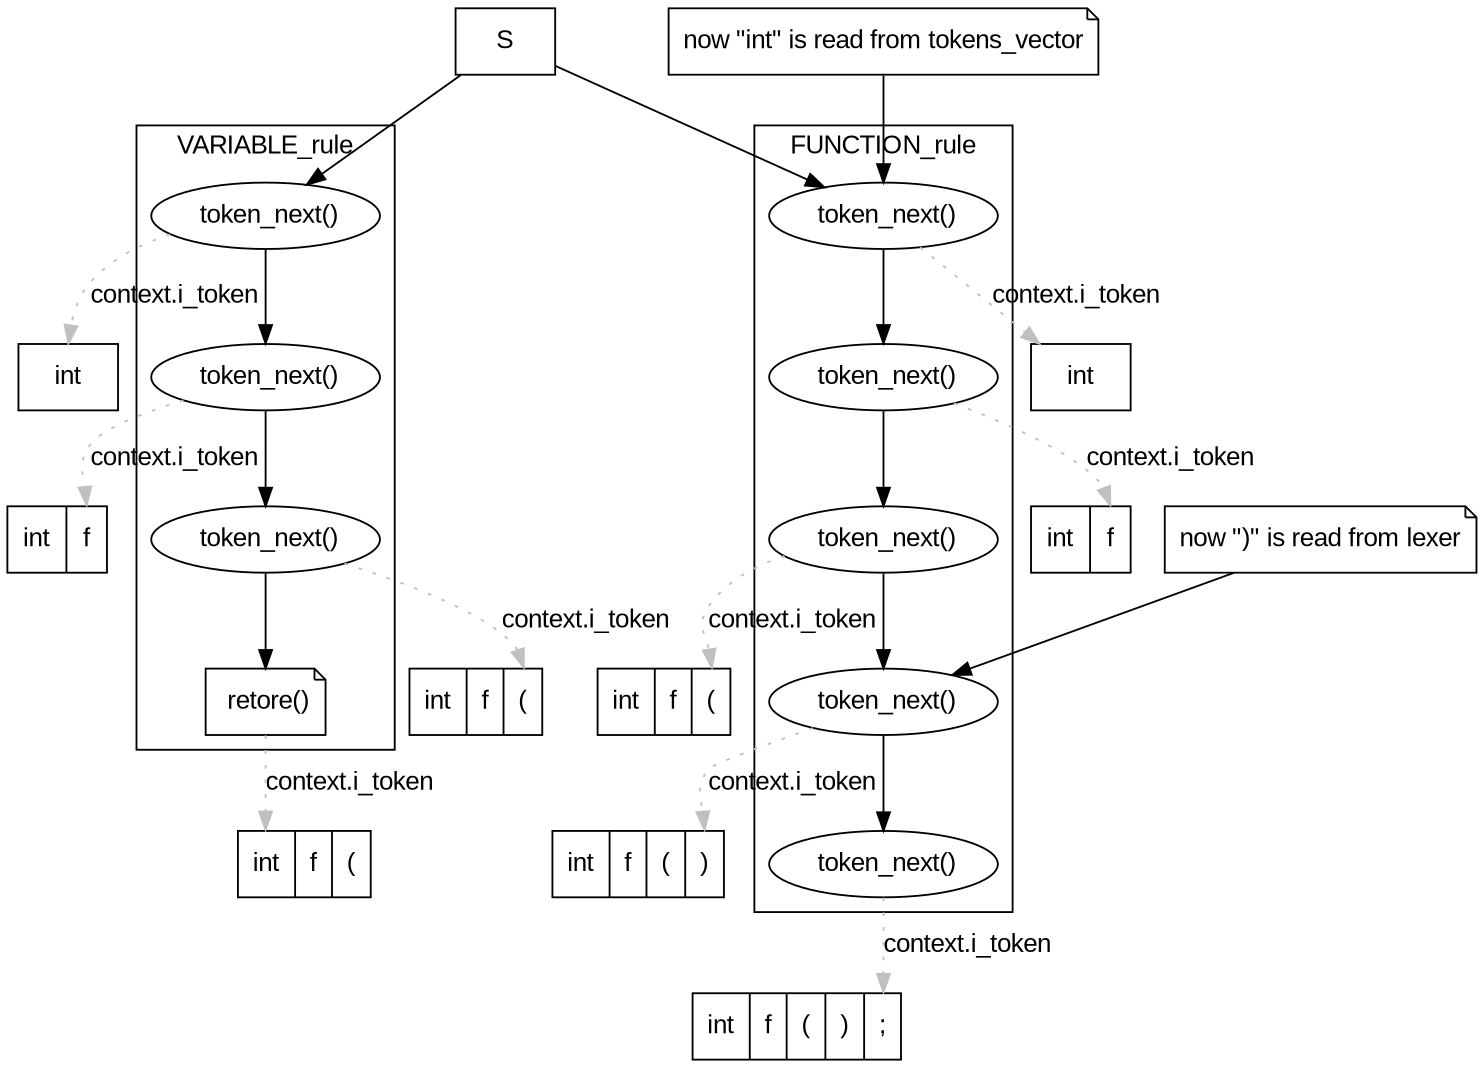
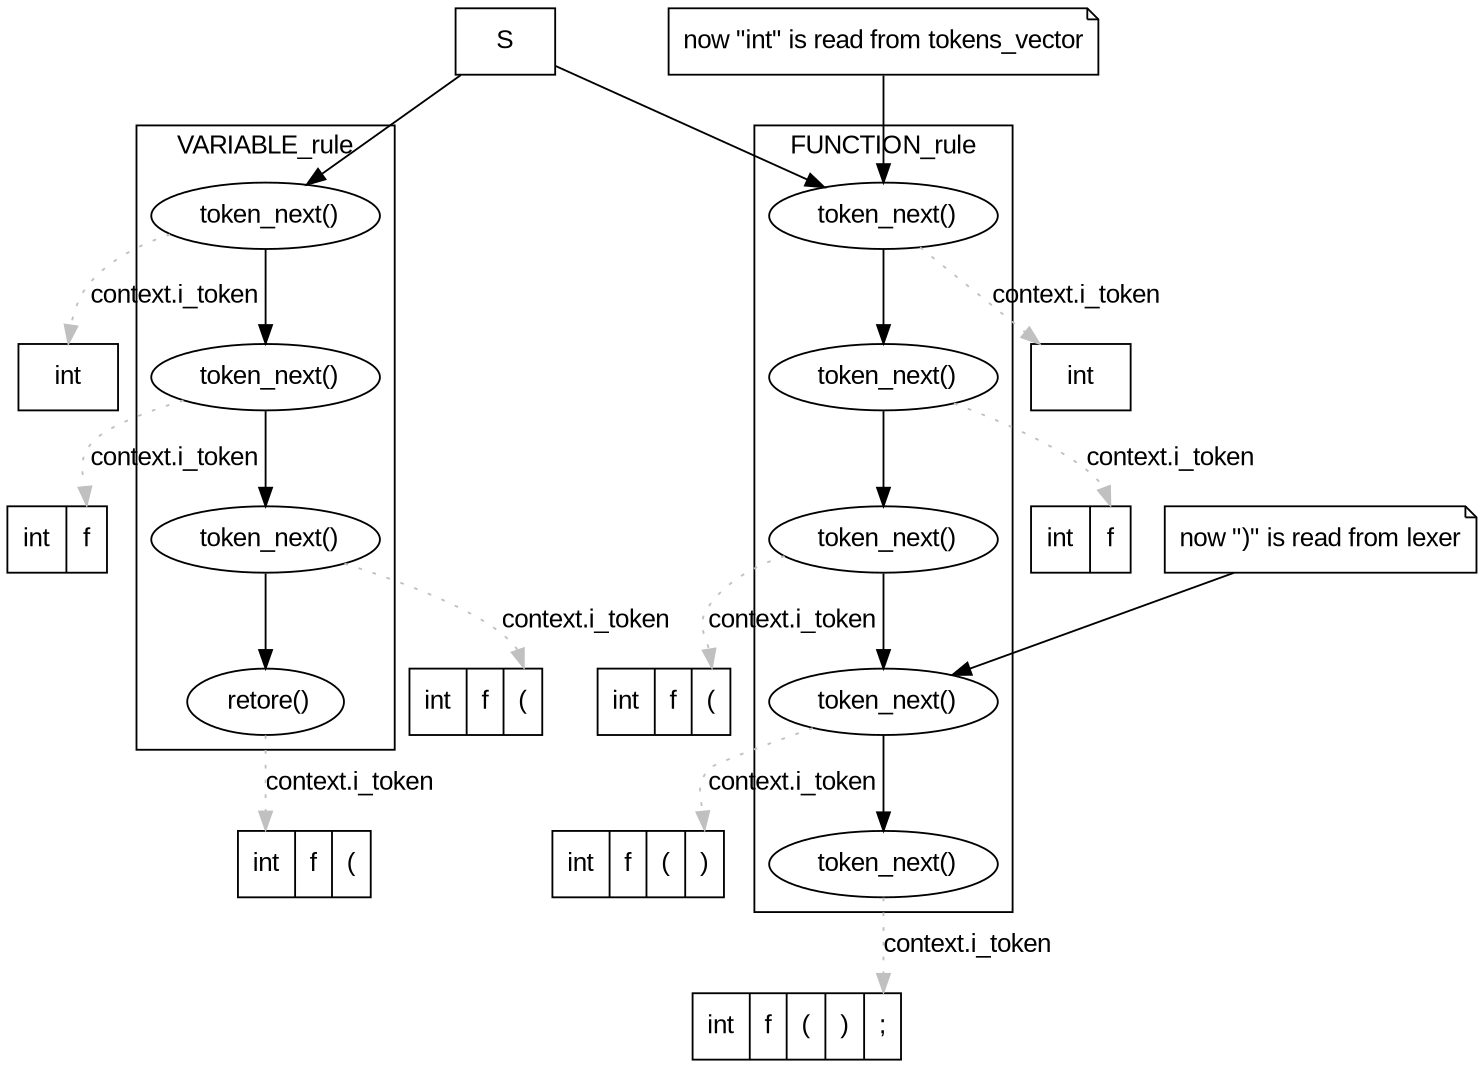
node "retore()": shape note -> ellipse
